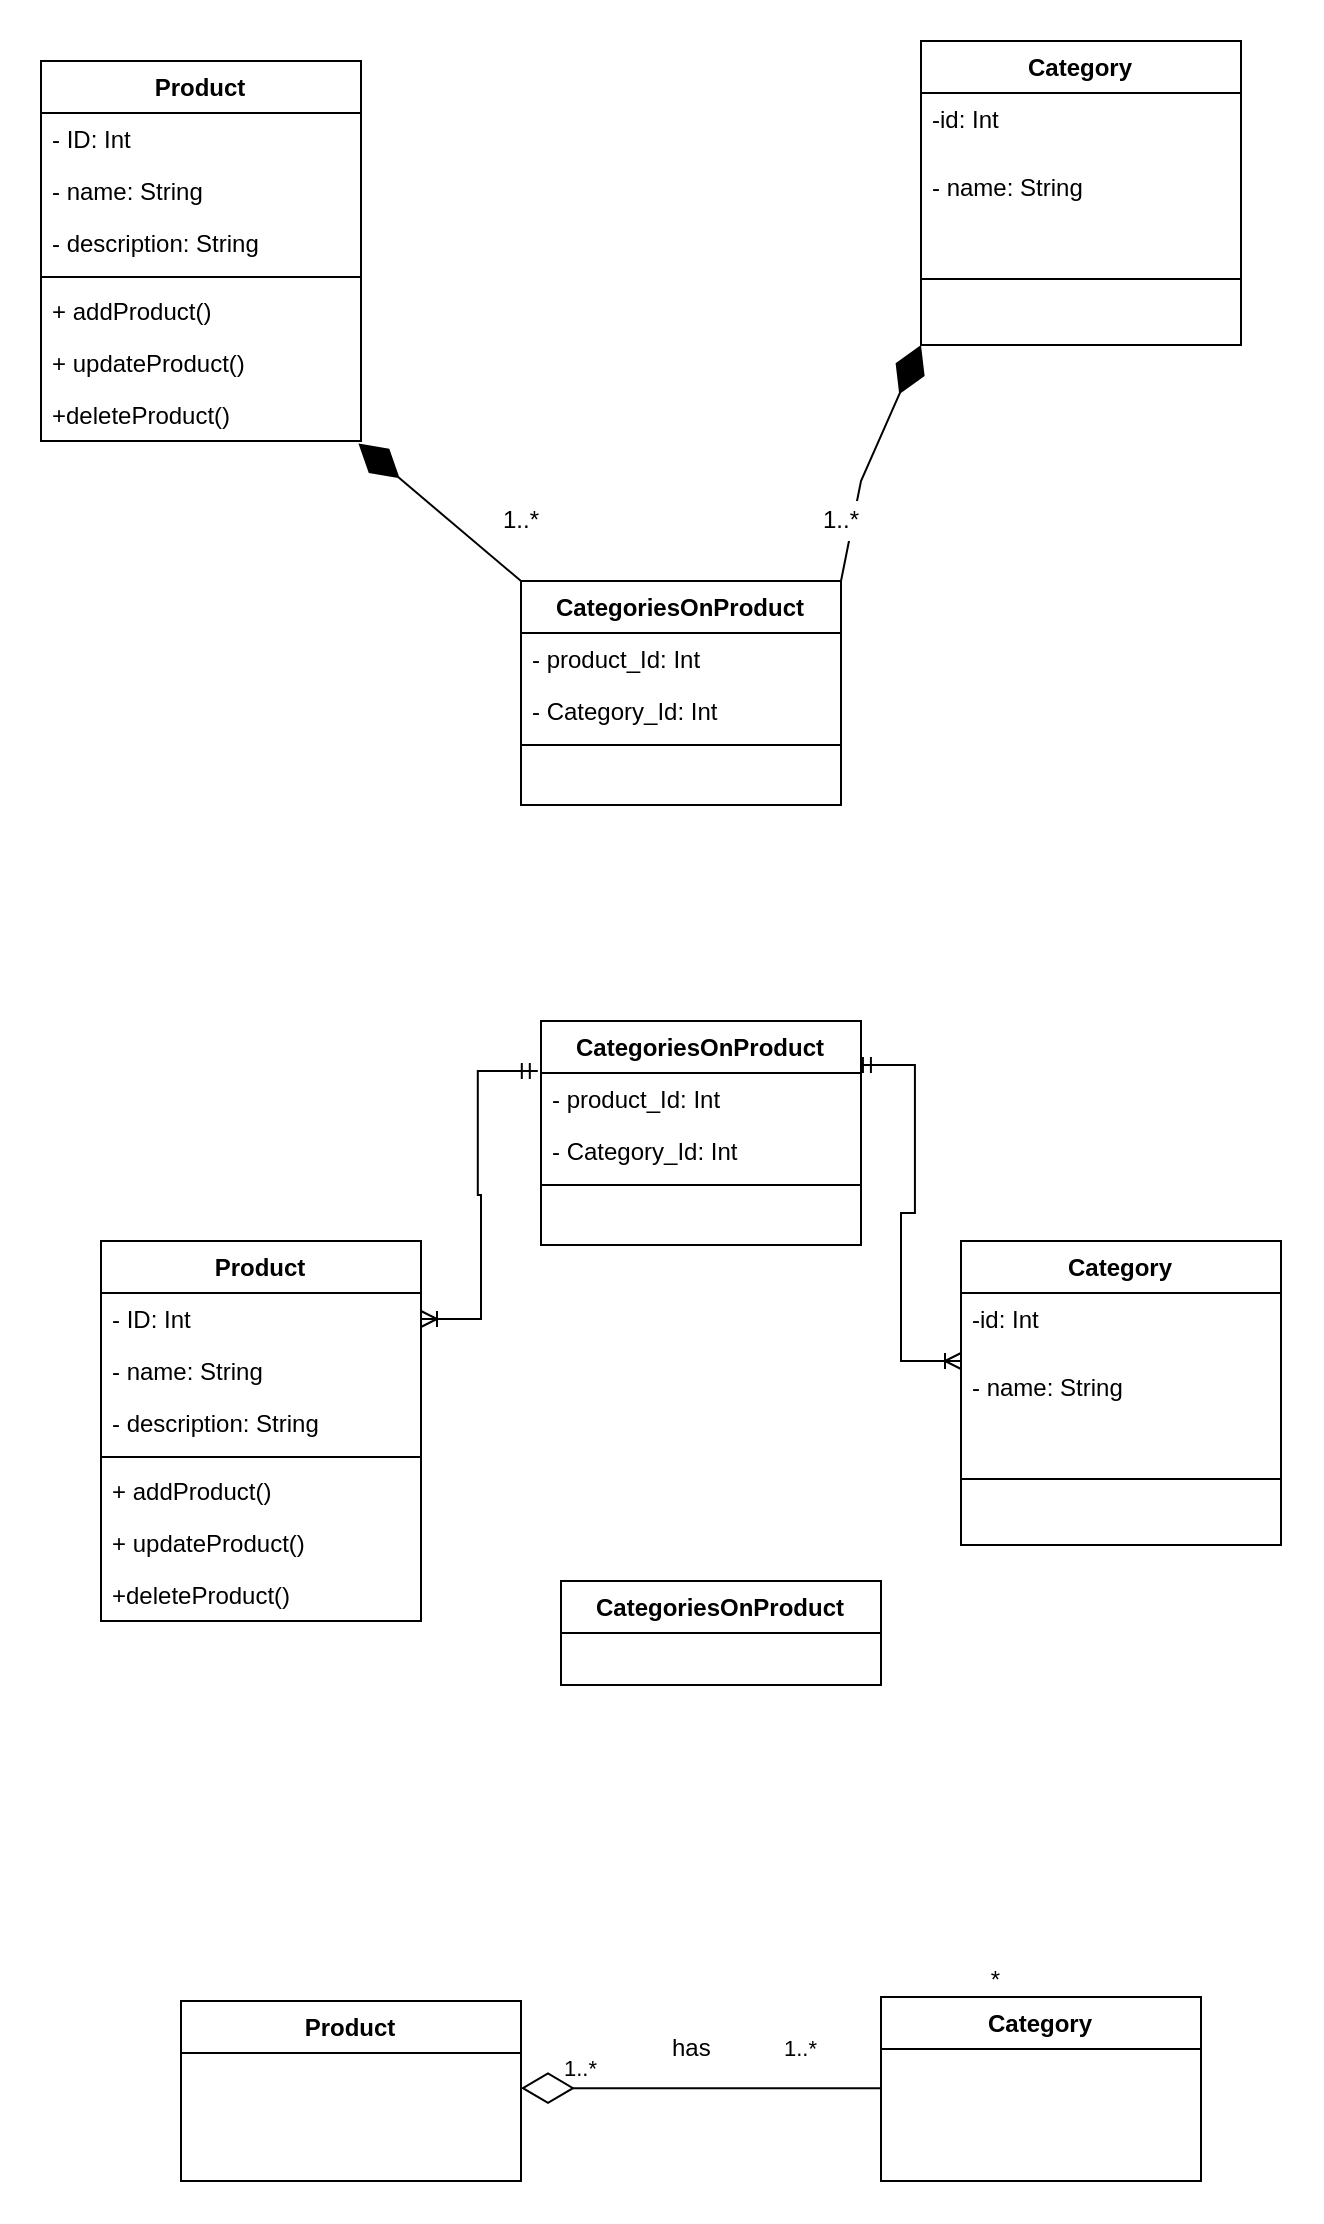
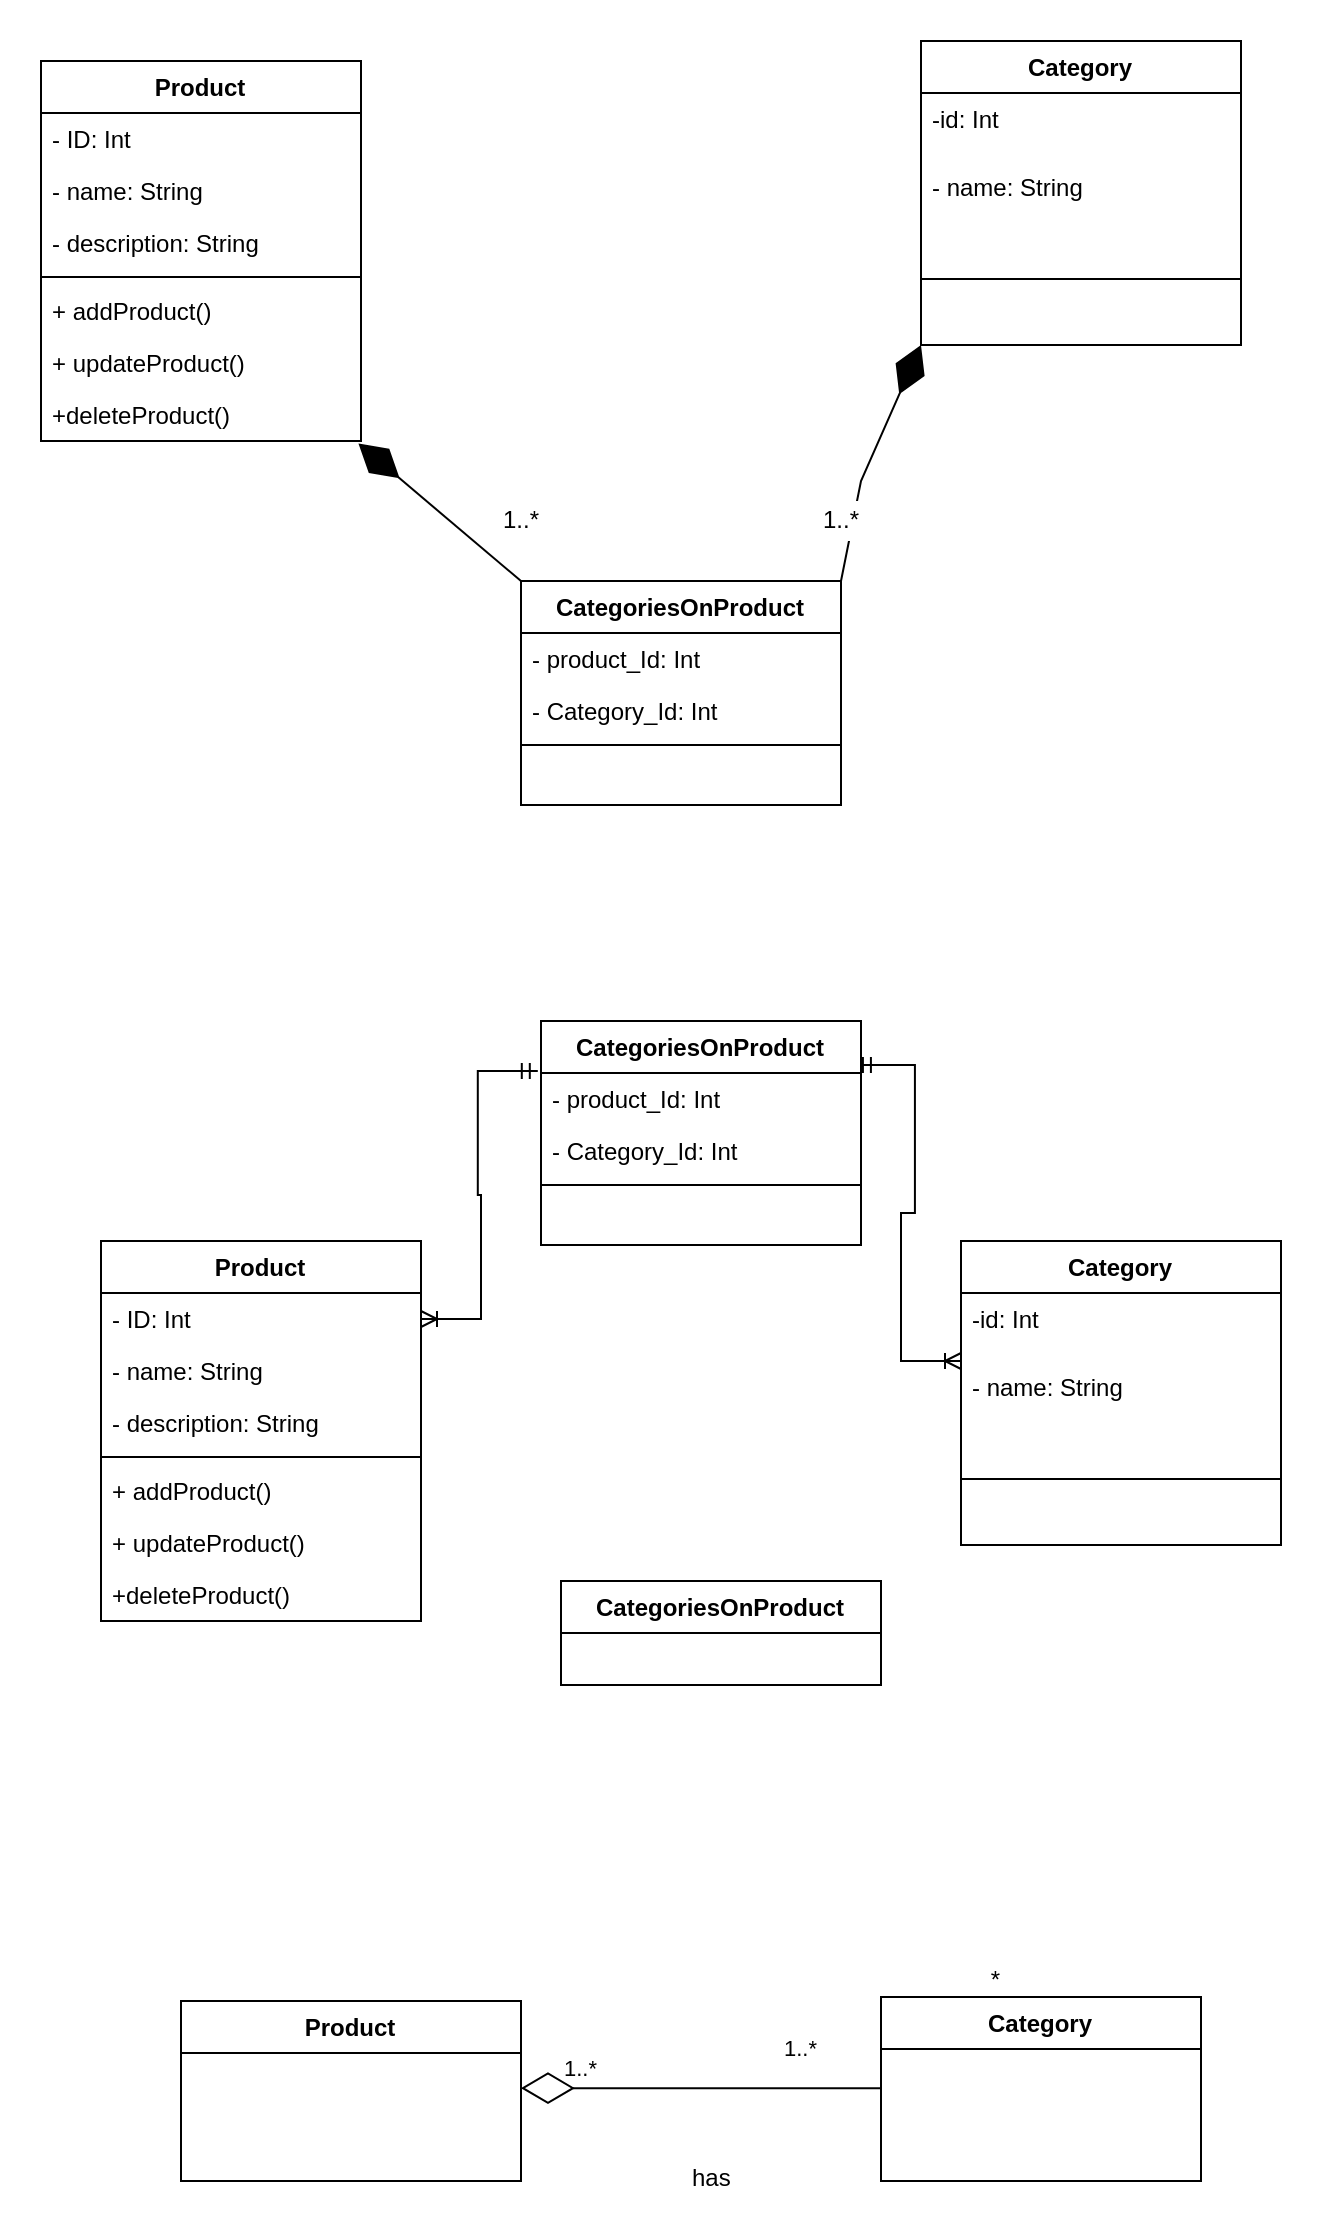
node "has": moved (701, 2051) -> (721, 2181)
